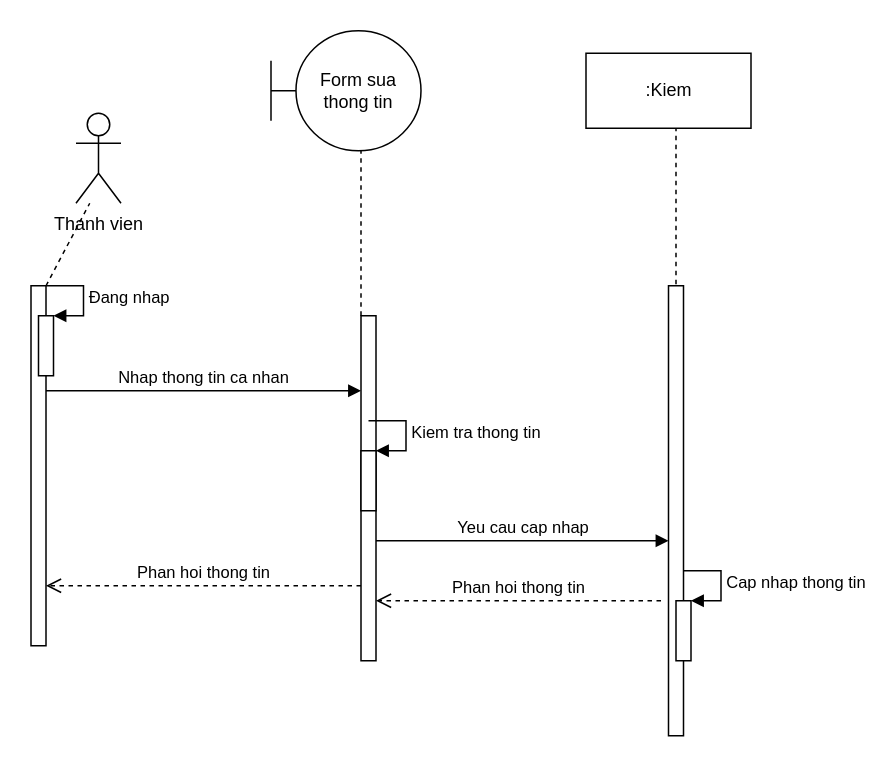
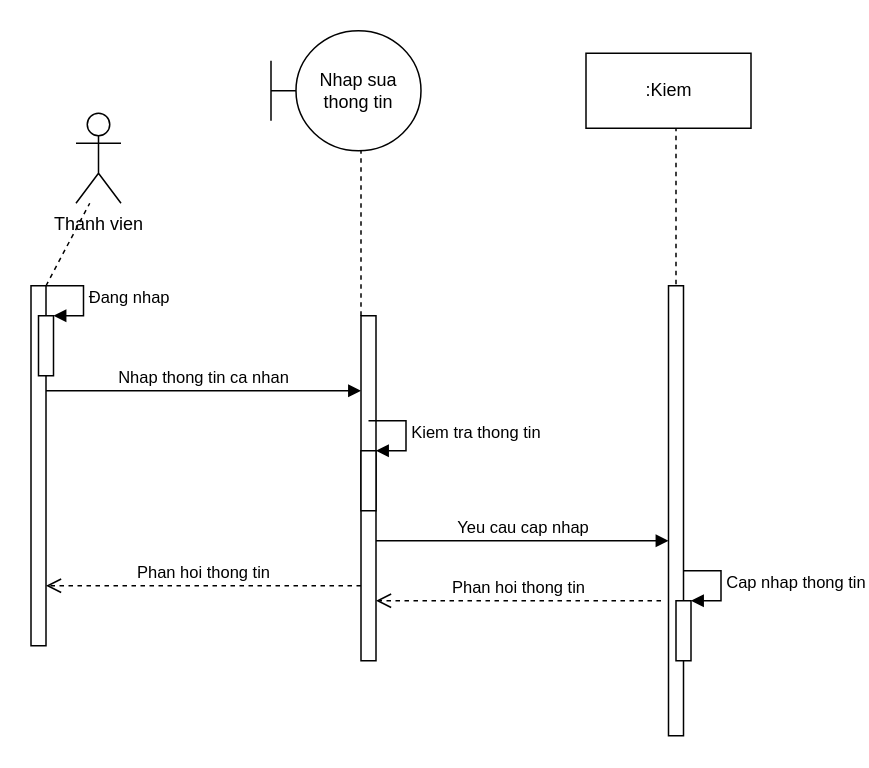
node "Form sua thong tin": label "Form sua thong tin" -> "Nhap sua thong tin"
